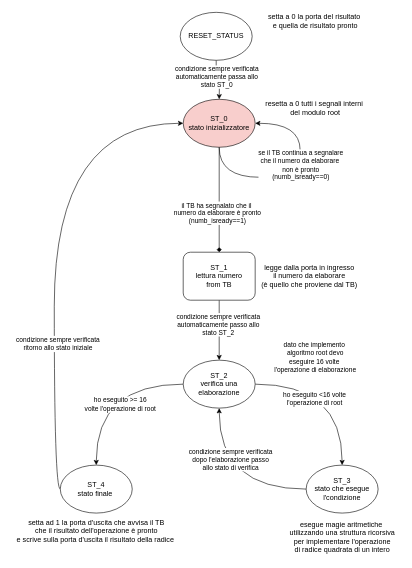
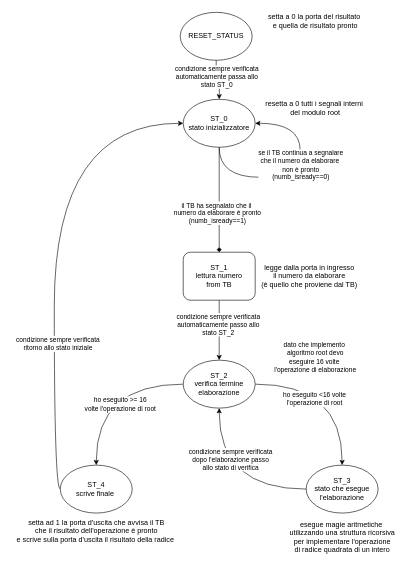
node "ST_0 stato inizializzatore": fillcolor #f8cecc -> #ffffff
node "ST_2 verifica una elaborazione": label "ST_2 verifica una elaborazione" -> "ST_2 verifica termine elaborazione"
node "ST_4 stato finale": label "ST_4 stato finale" -> "ST_4 scrive finale"
node "ST_3 stato che esegue l'condizione": label "ST_3 stato che esegue l'condizione" -> "ST_3 stato che esegue l'elaborazione"
